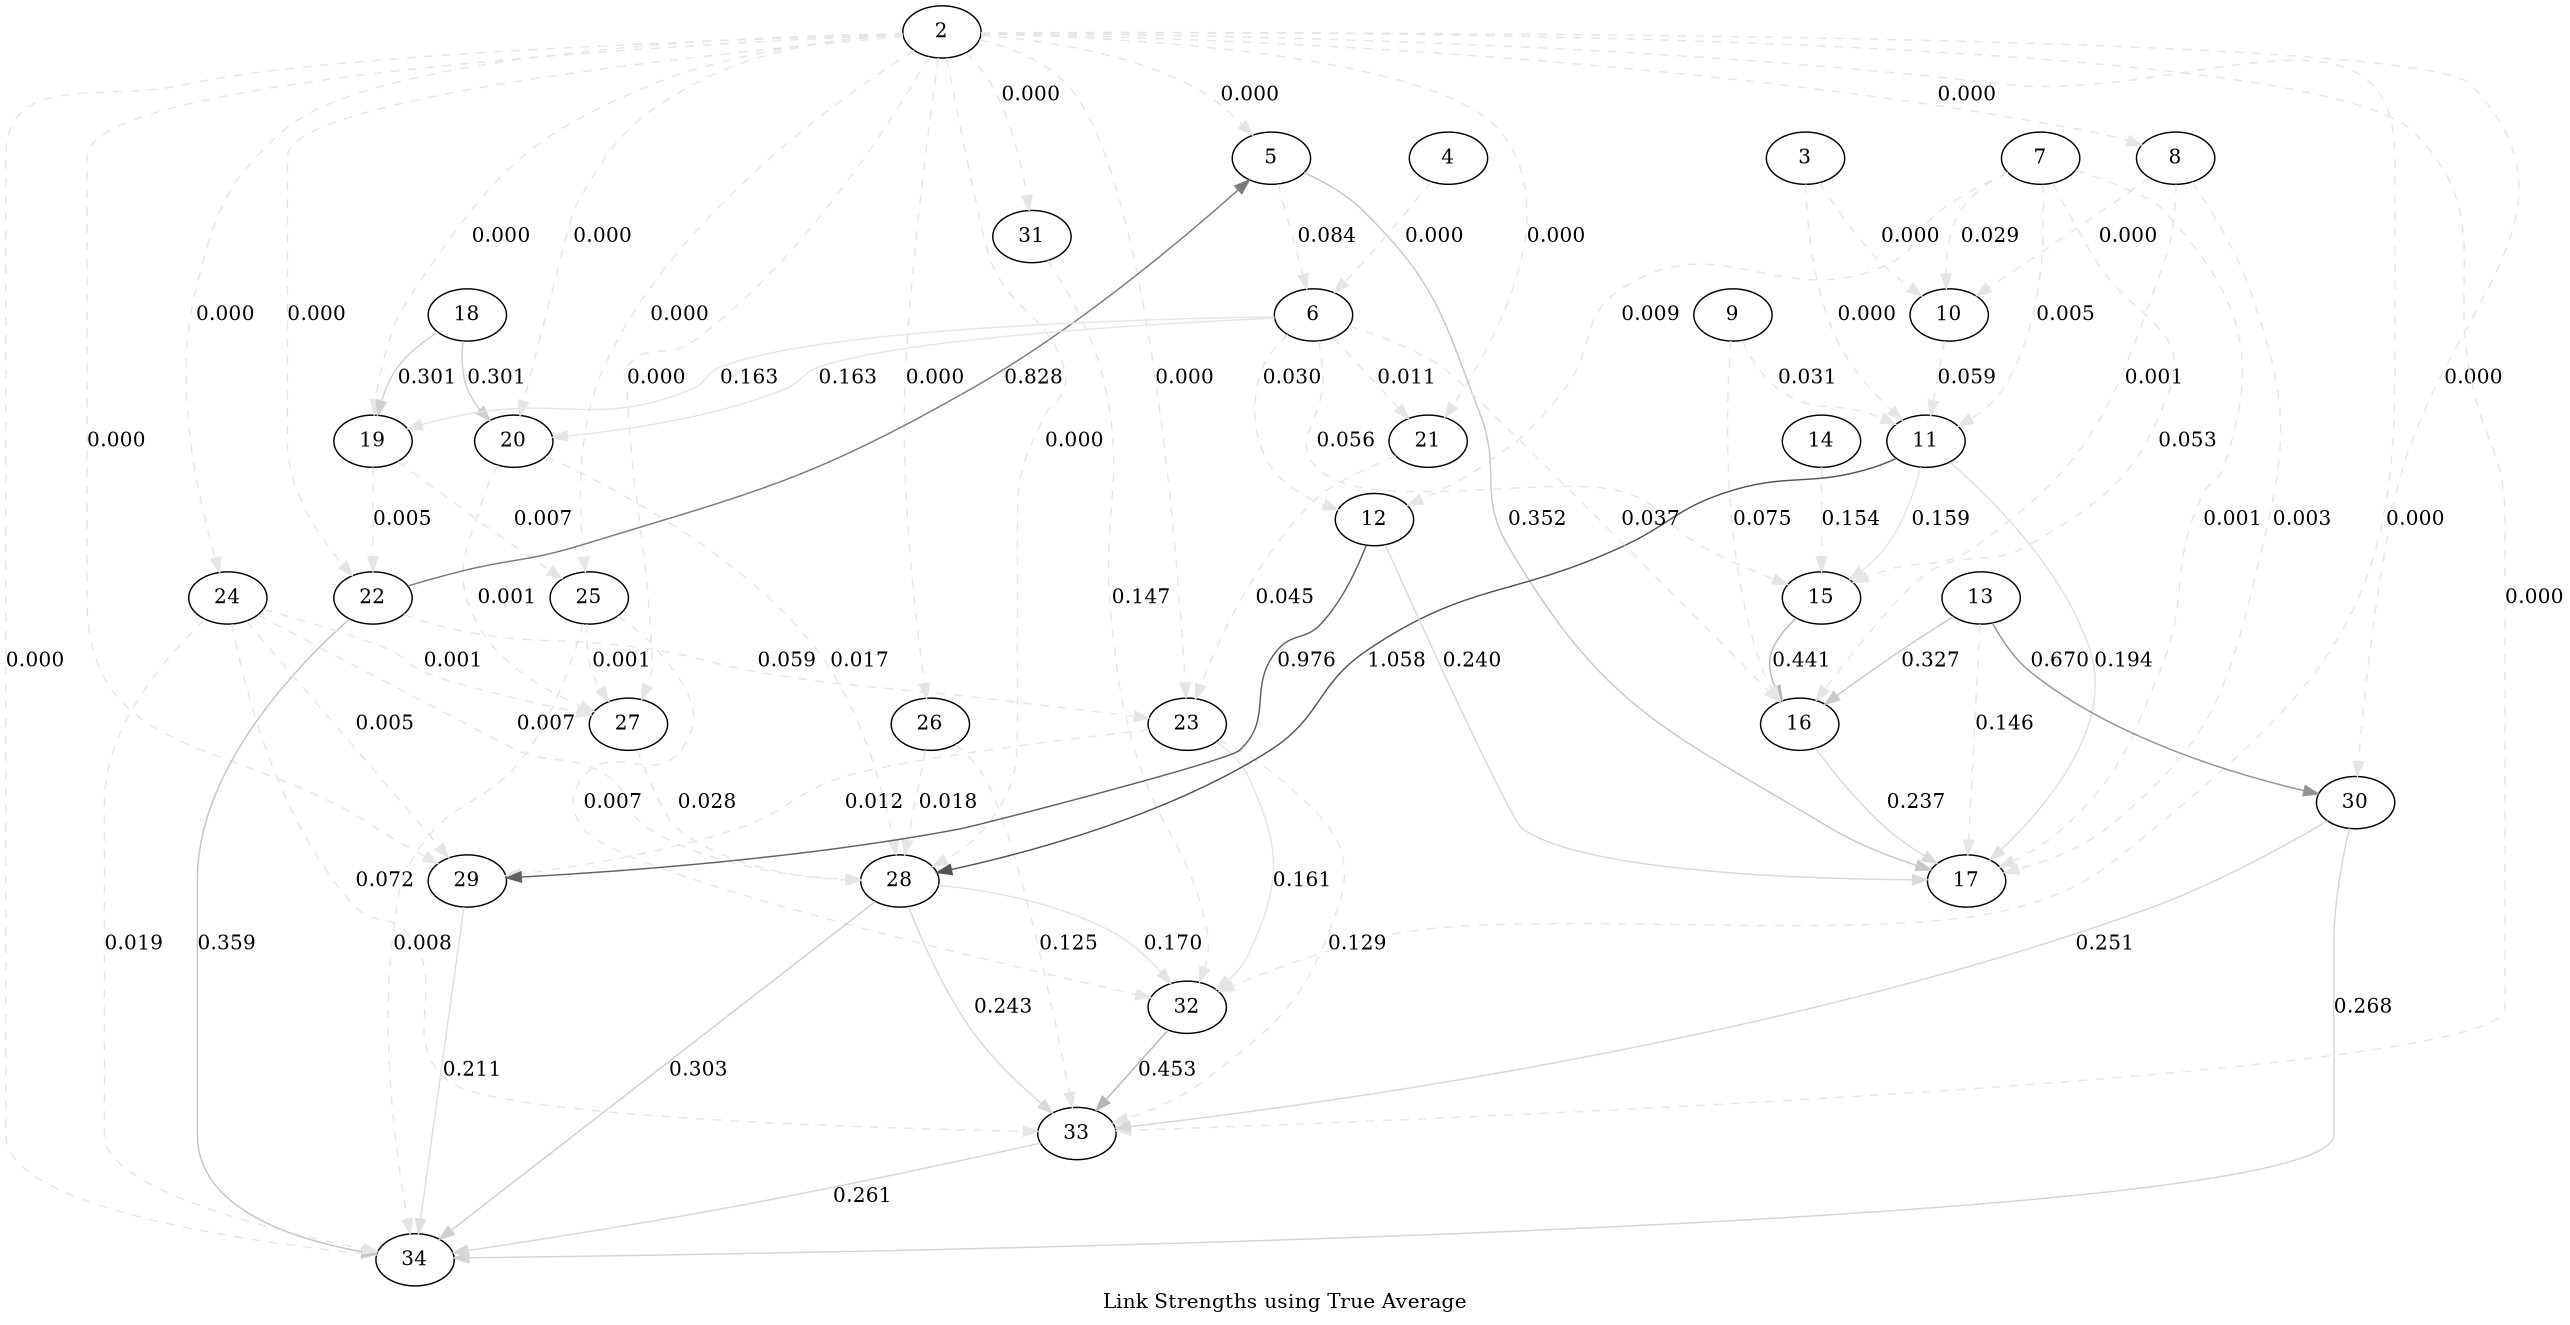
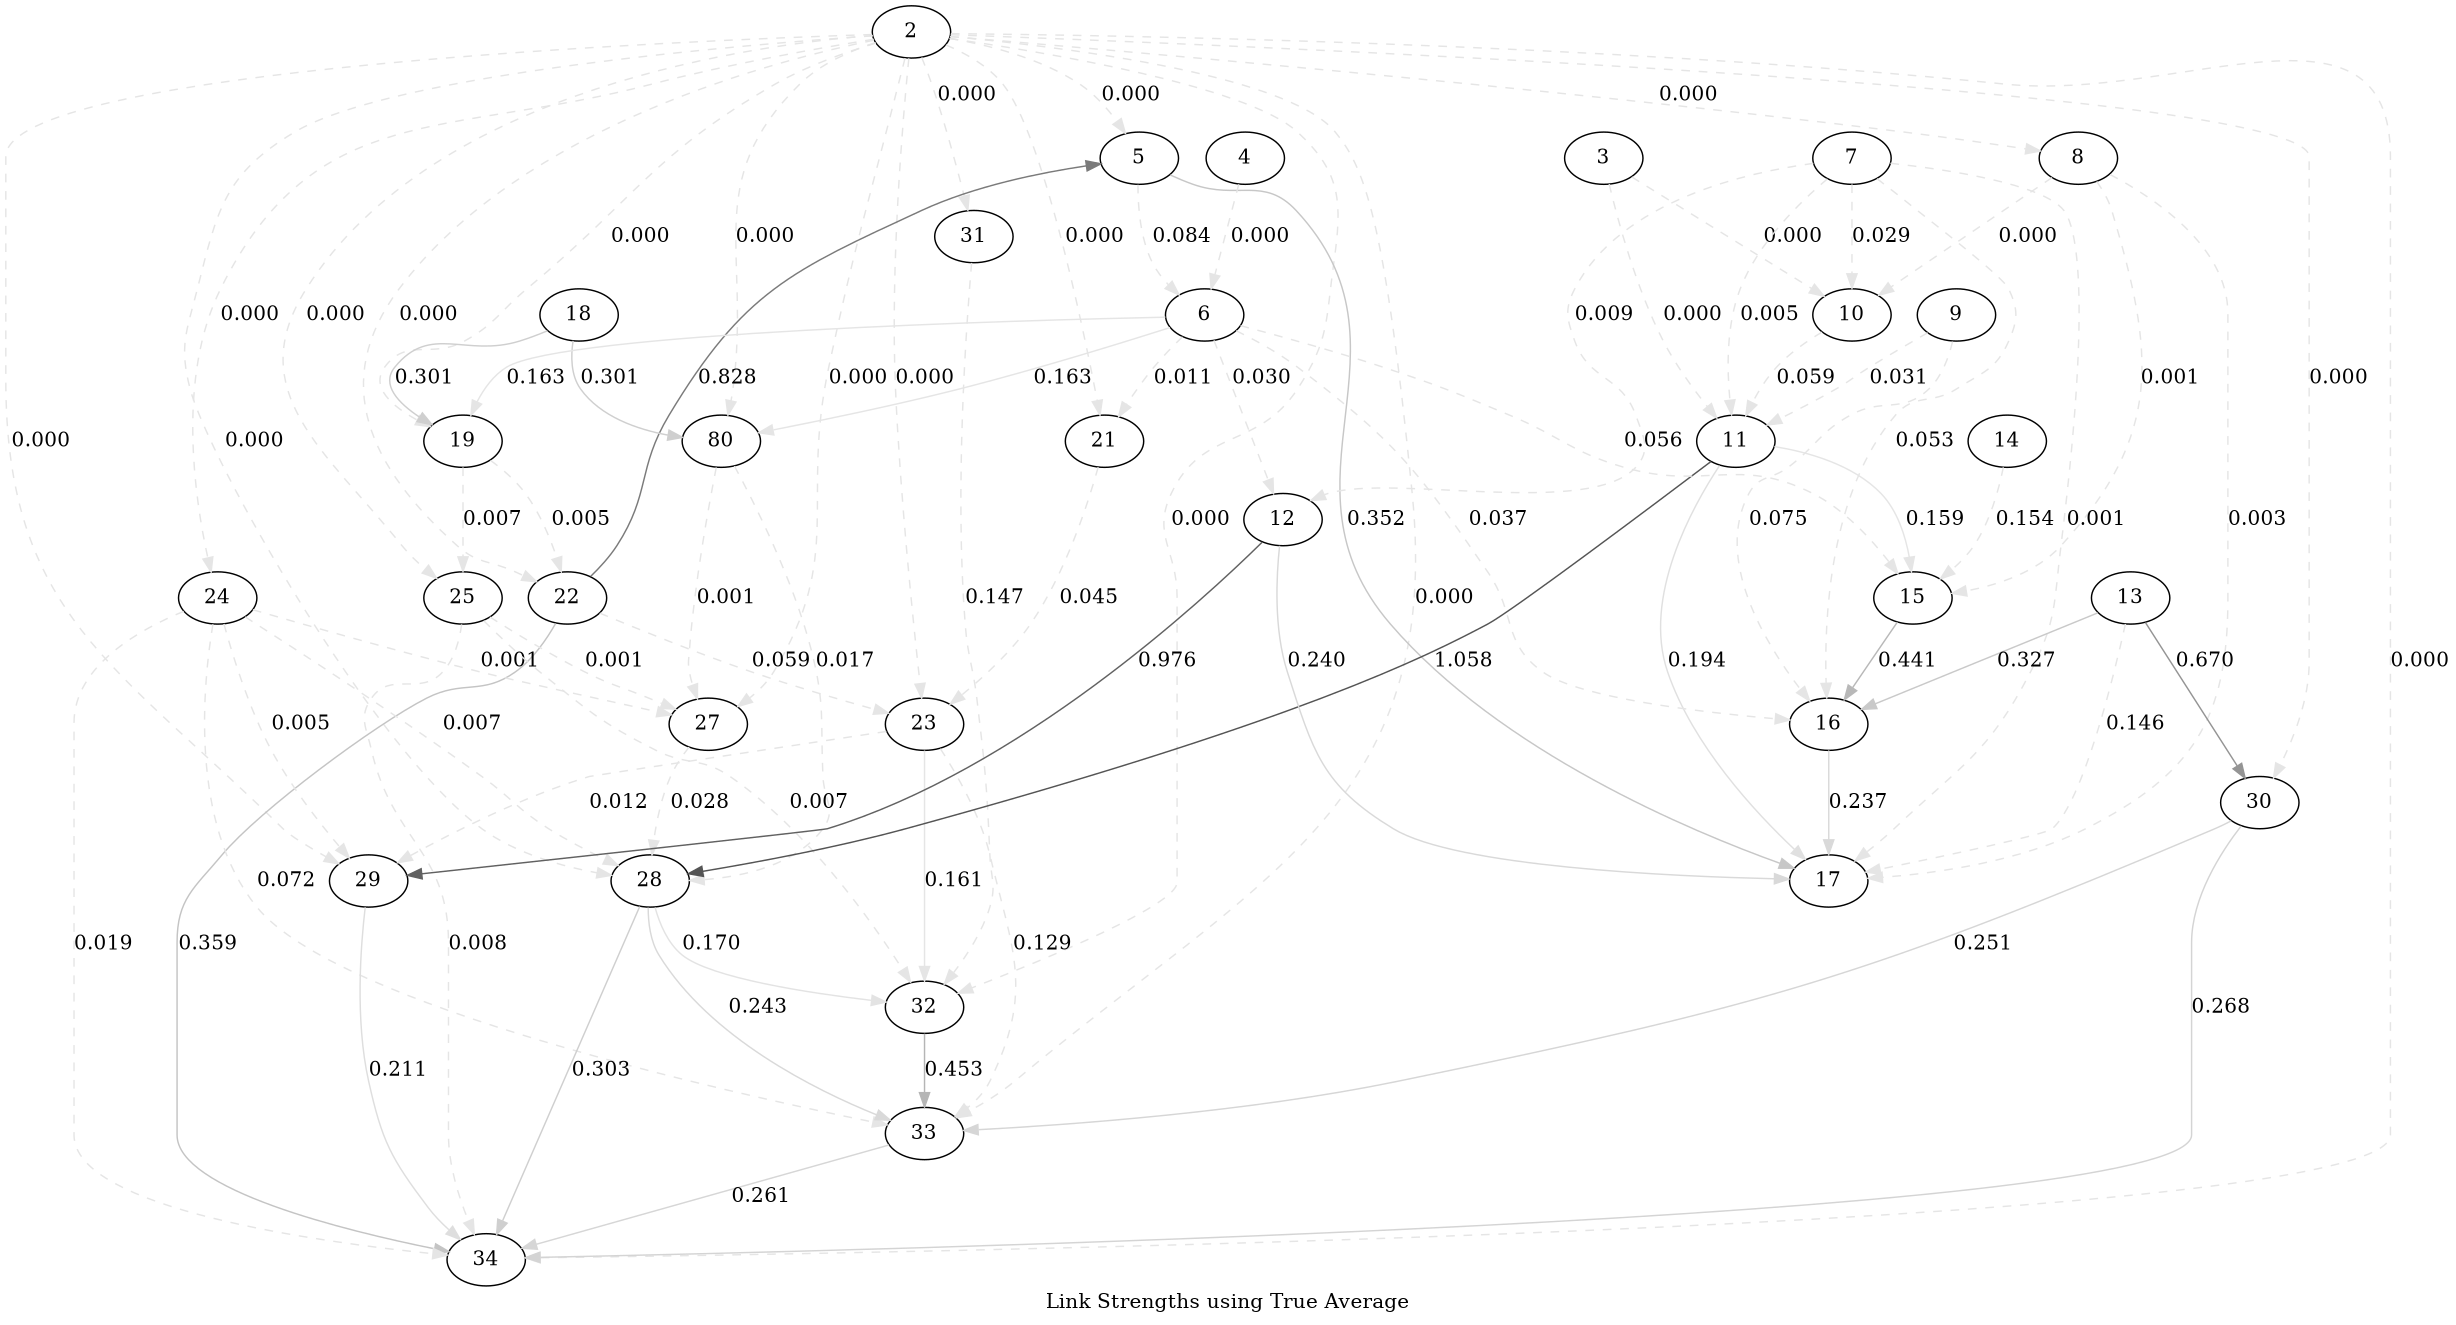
node "20": label "20" -> "80"
node "26": removed
